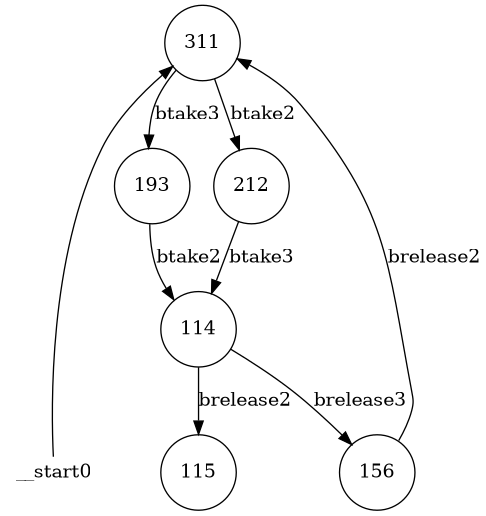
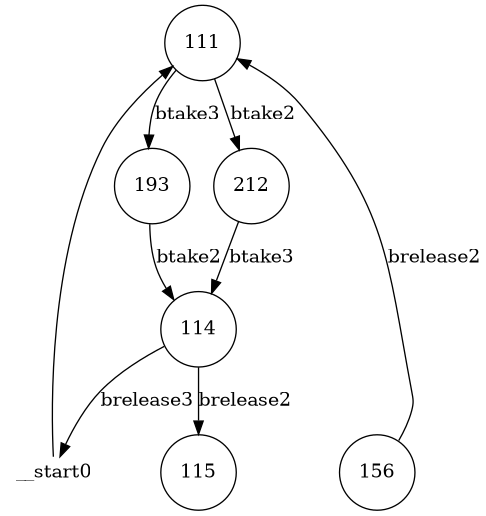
node "311": label "311" -> "111"
edge "114" -> "156": now "114" -> "__start0"
